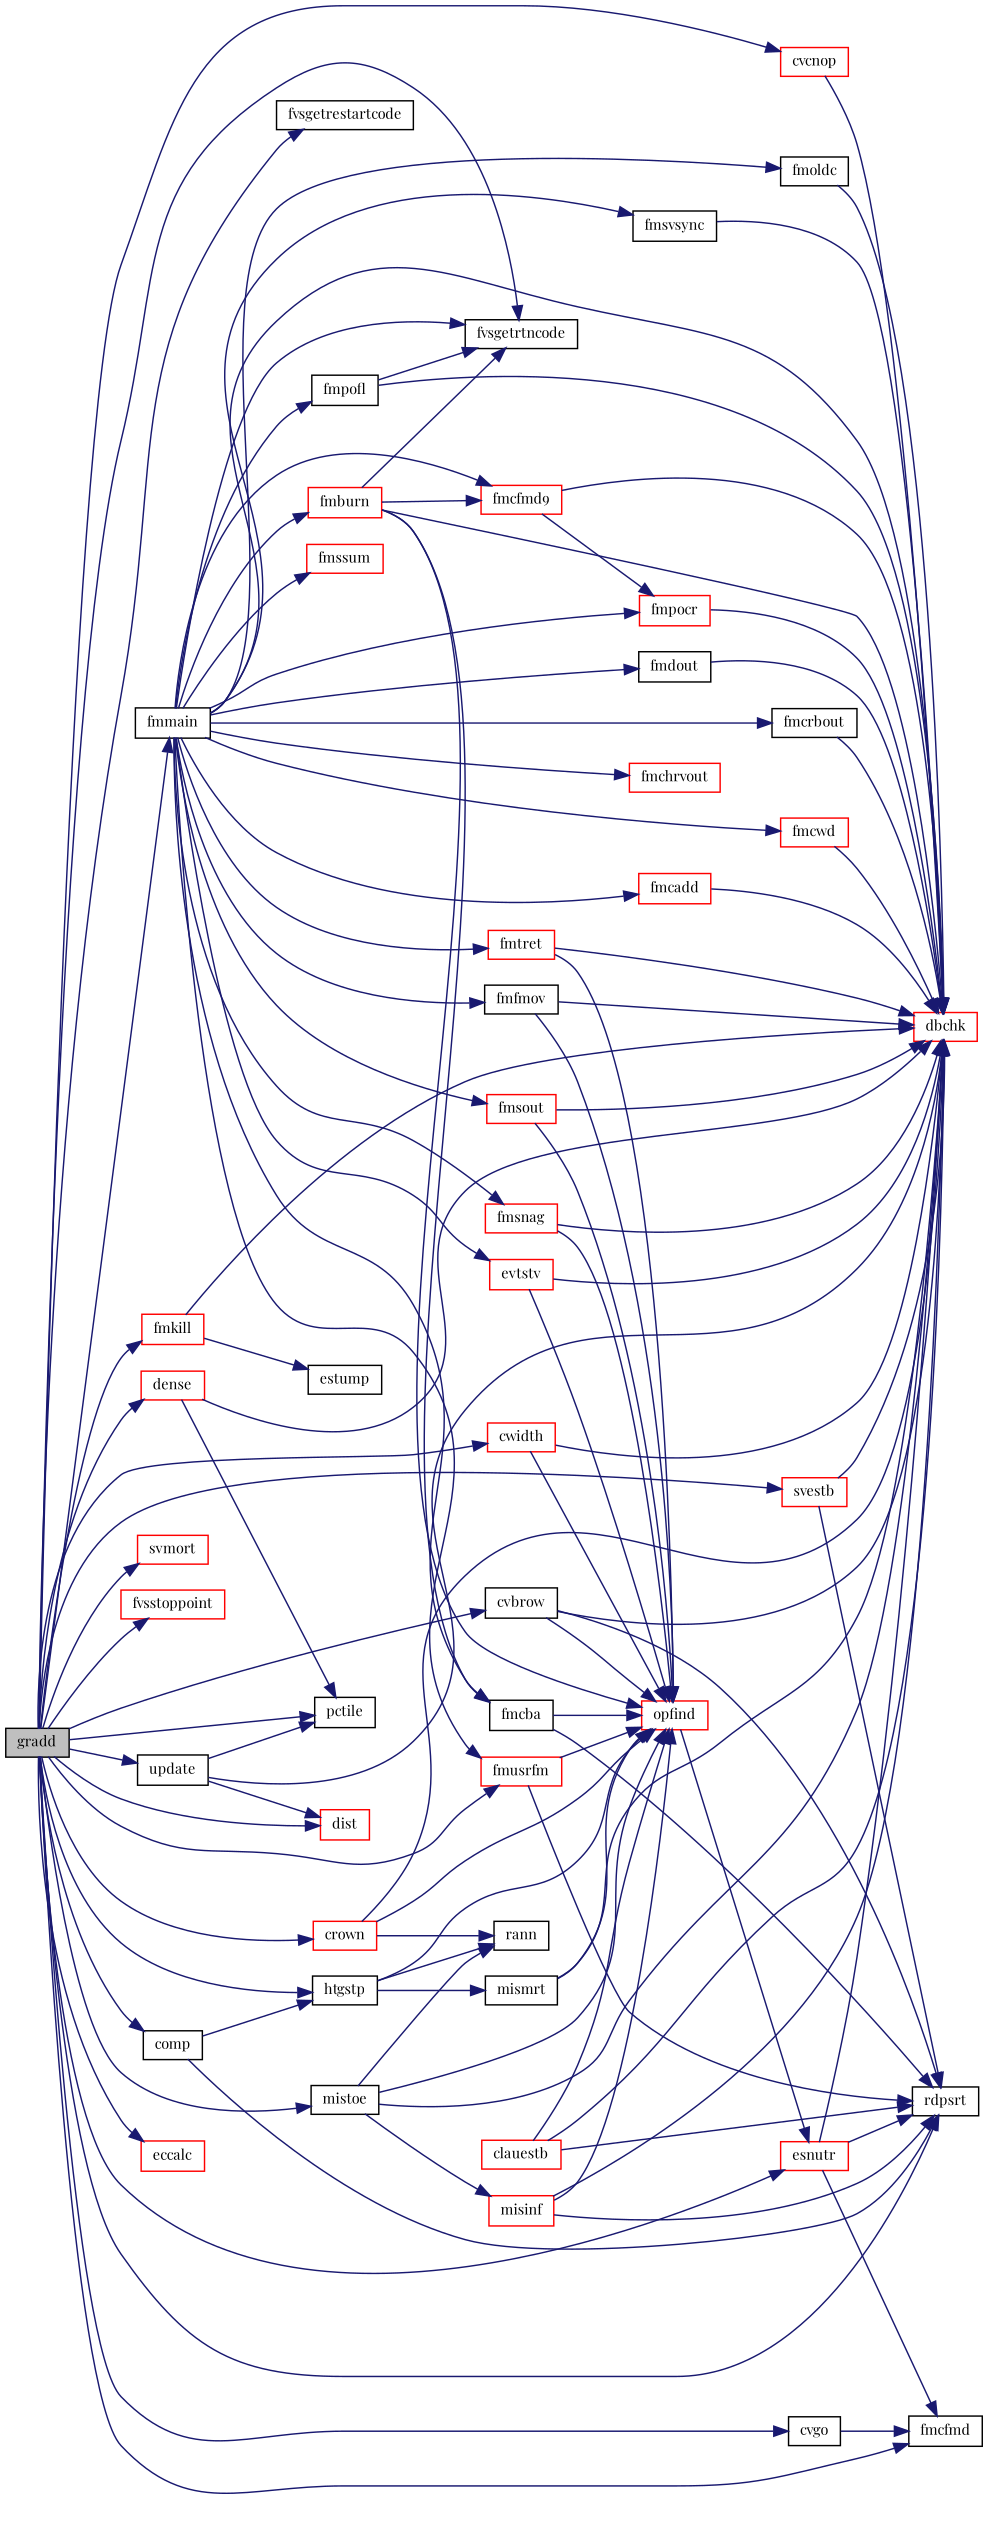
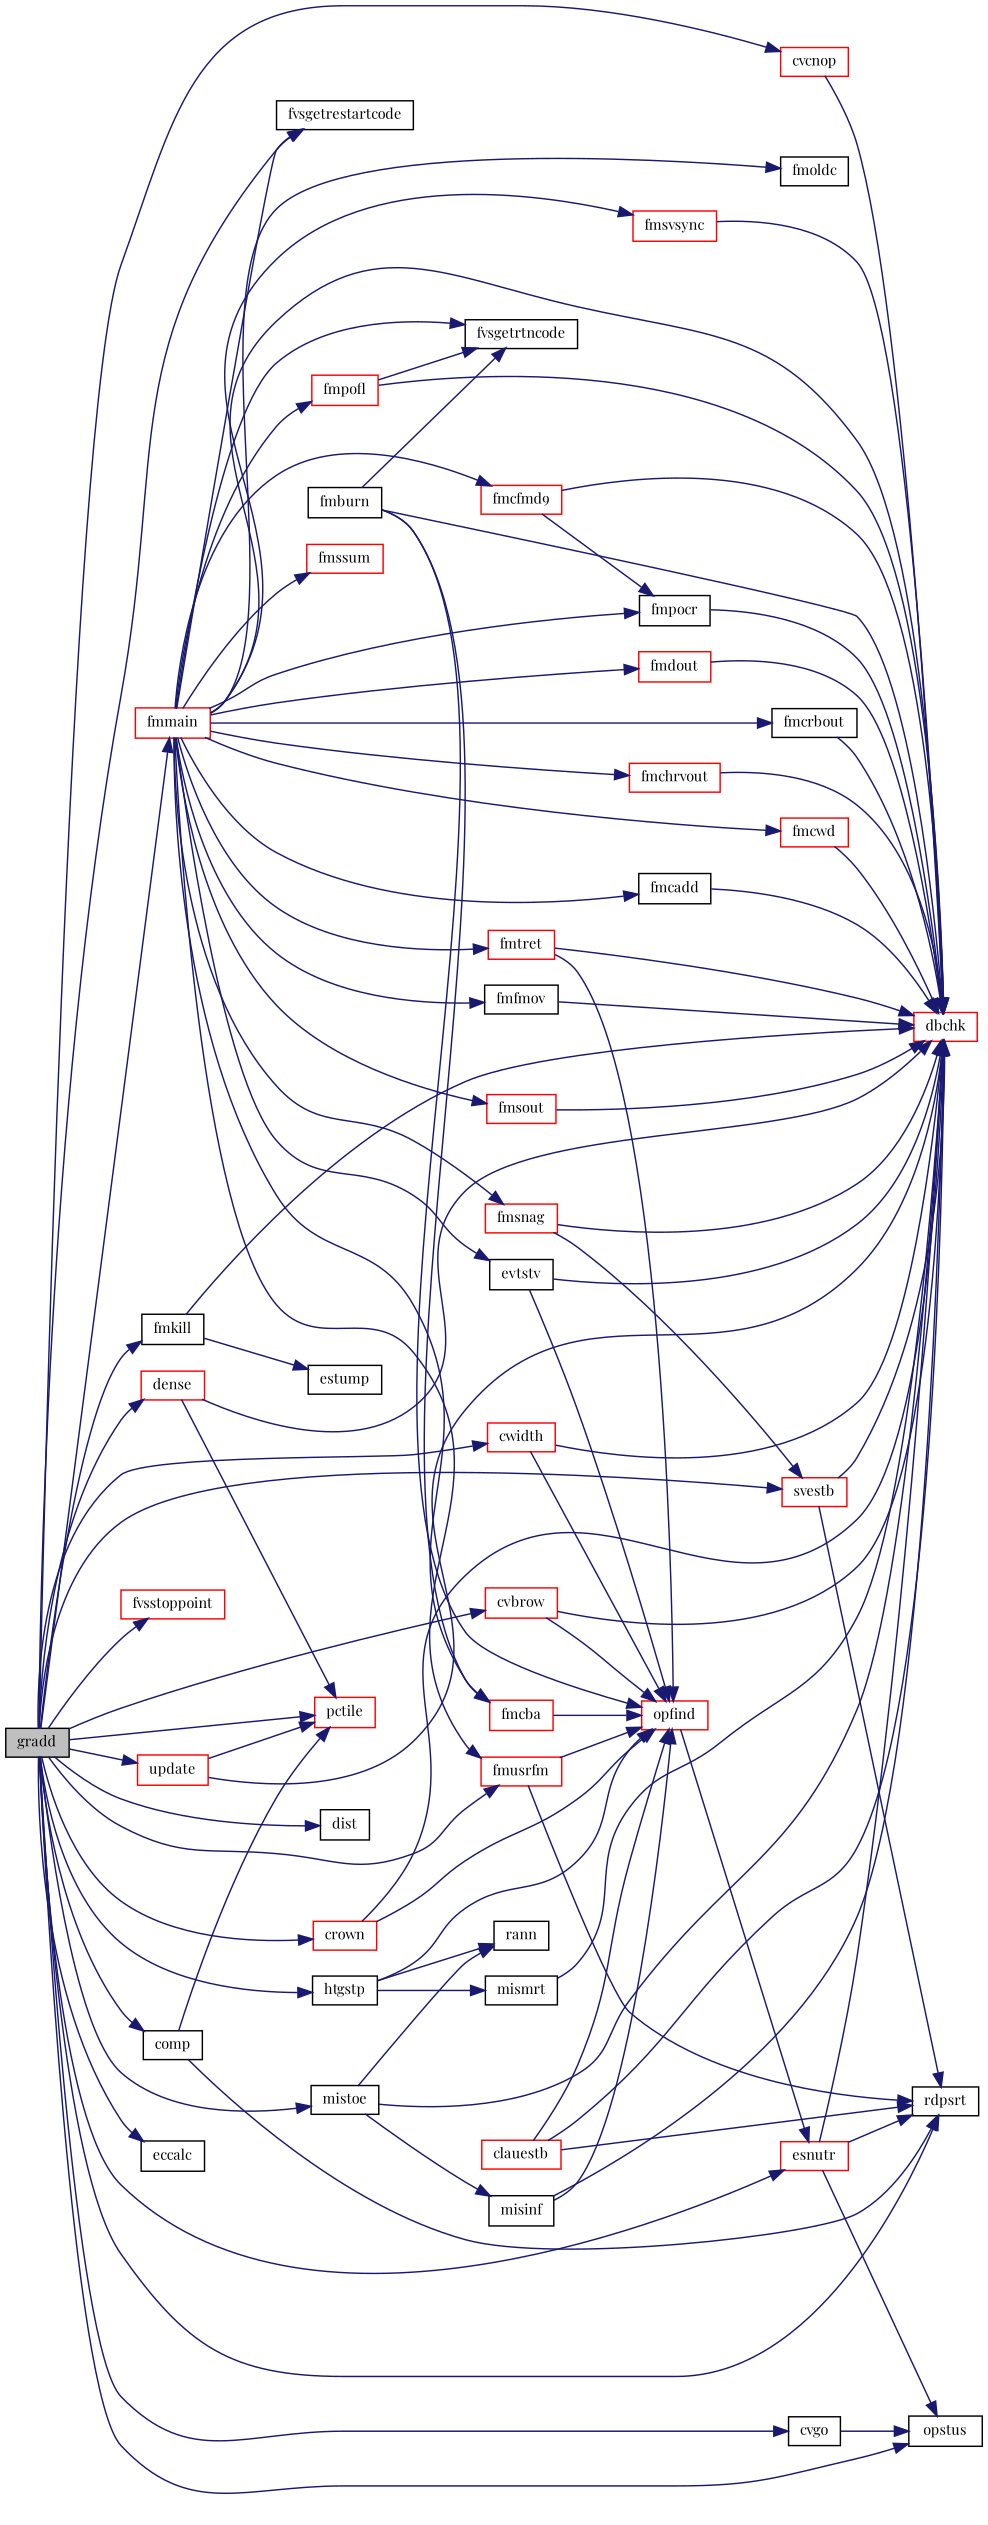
node "fmsvsync": color black -> red
node "fmpofl": color black -> red
edge "fmburn" -> "fmcfmd9": removed
node "fmburn": color red -> black
edge "fmoldc" -> "dbchk": now "fmchrvout" -> "dbchk"
edge "fmmain" -> "fmburn": now "fmmain" -> "fvsgetrestartcode"
node "fmpocr": color red -> black
node "fmdout": color black -> red
edge "gradd" -> "fvsgetrtncode": removed
node "fmmain": color black -> red
node "fmcadd": color red -> black
node "evtstv": color red -> black
edge "fmfmov" -> "opfind": removed
edge "fmsout" -> "opfind": removed
node "fmkill": color red -> black
edge "fmsnag" -> "opfind": now "fmsnag" -> "svestb"
node "svmort": removed
node "cvbrow": color black -> red
node "pctile": color black -> red
node "fmcba": color black -> red
node "update": color black -> red
edge "cvbrow" -> "rdpsrt": removed
edge "update" -> "dist": removed
node "dist": color red -> black
edge "mismrt" -> "opfind": removed
edge "fmcba" -> "rdpsrt": removed
edge "crown" -> "rann": removed
edge "mistoe" -> "opfind": removed
edge "comp" -> "htgstp": now "comp" -> "pctile"
node "eccalc": color red -> black
node "misinf": color red -> black
edge "misinf" -> "rdpsrt": removed
node "fmcfmd": label "fmcfmd" -> "opstus"
